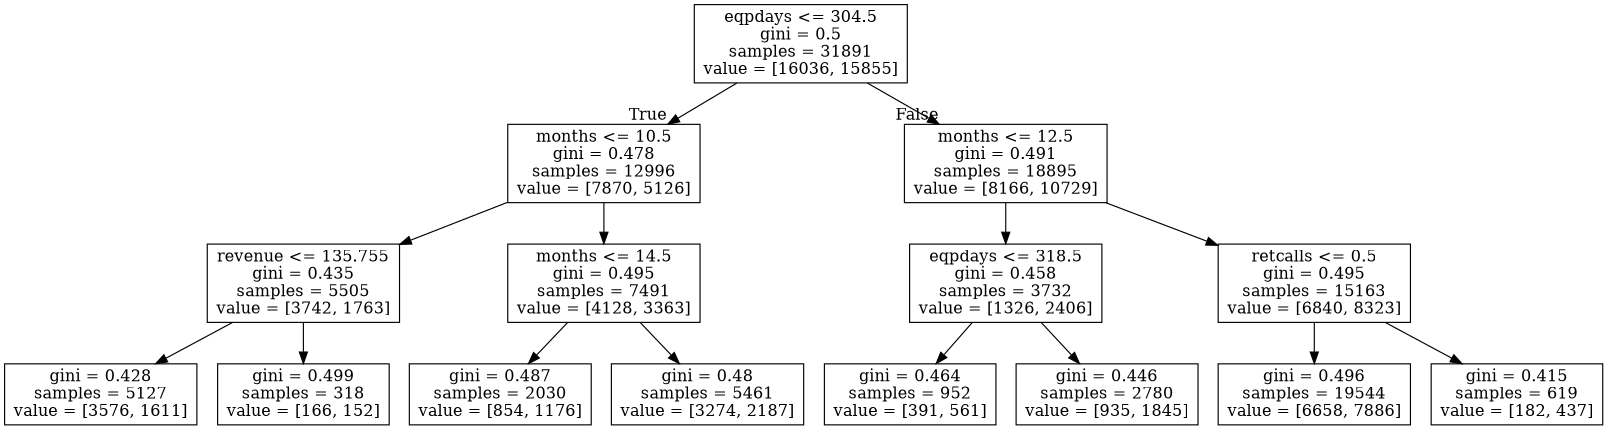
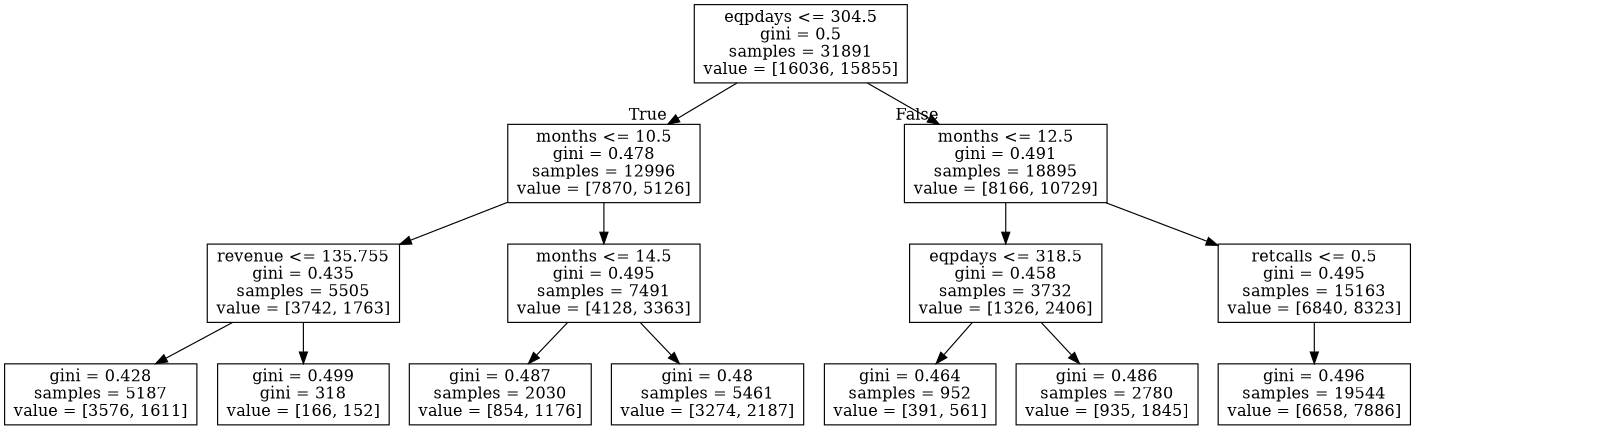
node "gini = 0.428 samples = 5127 value = [3576, 1611]": label "gini = 0.428 samples = 5127 value = [3576, 1611]" -> "gini = 0.428 samples = 5187 value = [3576, 1611]"
node "gini = 0.499 samples = 318 value = [166, 152]": label "gini = 0.499 samples = 318 value = [166, 152]" -> "gini = 0.499 gini = 318 value = [166, 152]"
node "gini = 0.446 samples = 2780 value = [935, 1845]": label "gini = 0.446 samples = 2780 value = [935, 1845]" -> "gini = 0.486 samples = 2780 value = [935, 1845]"
node "gini = 0.415 samples = 619 value = [182, 437]": removed
